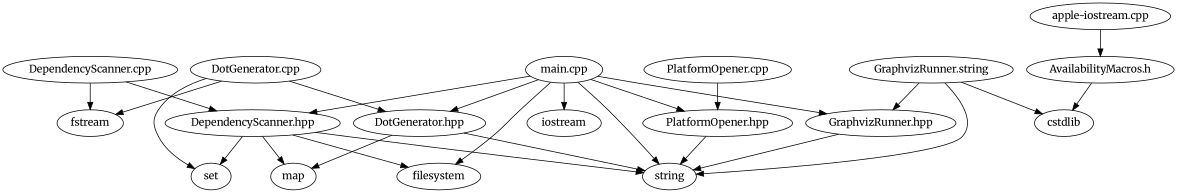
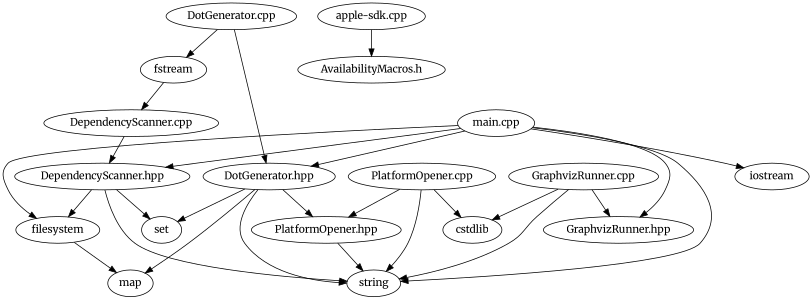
node "apple-iostream.cpp": label "apple-iostream.cpp" -> "apple-sdk.cpp"
node "GraphvizRunner.string": label "GraphvizRunner.string" -> "GraphvizRunner.cpp"
edge "DependencyScanner.cpp" -> "fstream": reversed
edge "main.cpp" -> "PlatformOpener.hpp": now "DotGenerator.hpp" -> "PlatformOpener.hpp"
edge "AvailabilityMacros.h" -> "cstdlib": now "PlatformOpener.cpp" -> "cstdlib"
edge "DotGenerator.cpp" -> "set": now "DotGenerator.hpp" -> "set"
edge "DependencyScanner.hpp" -> "map": now "filesystem" -> "map"
edge "GraphvizRunner.hpp" -> "string": now "PlatformOpener.cpp" -> "string"
